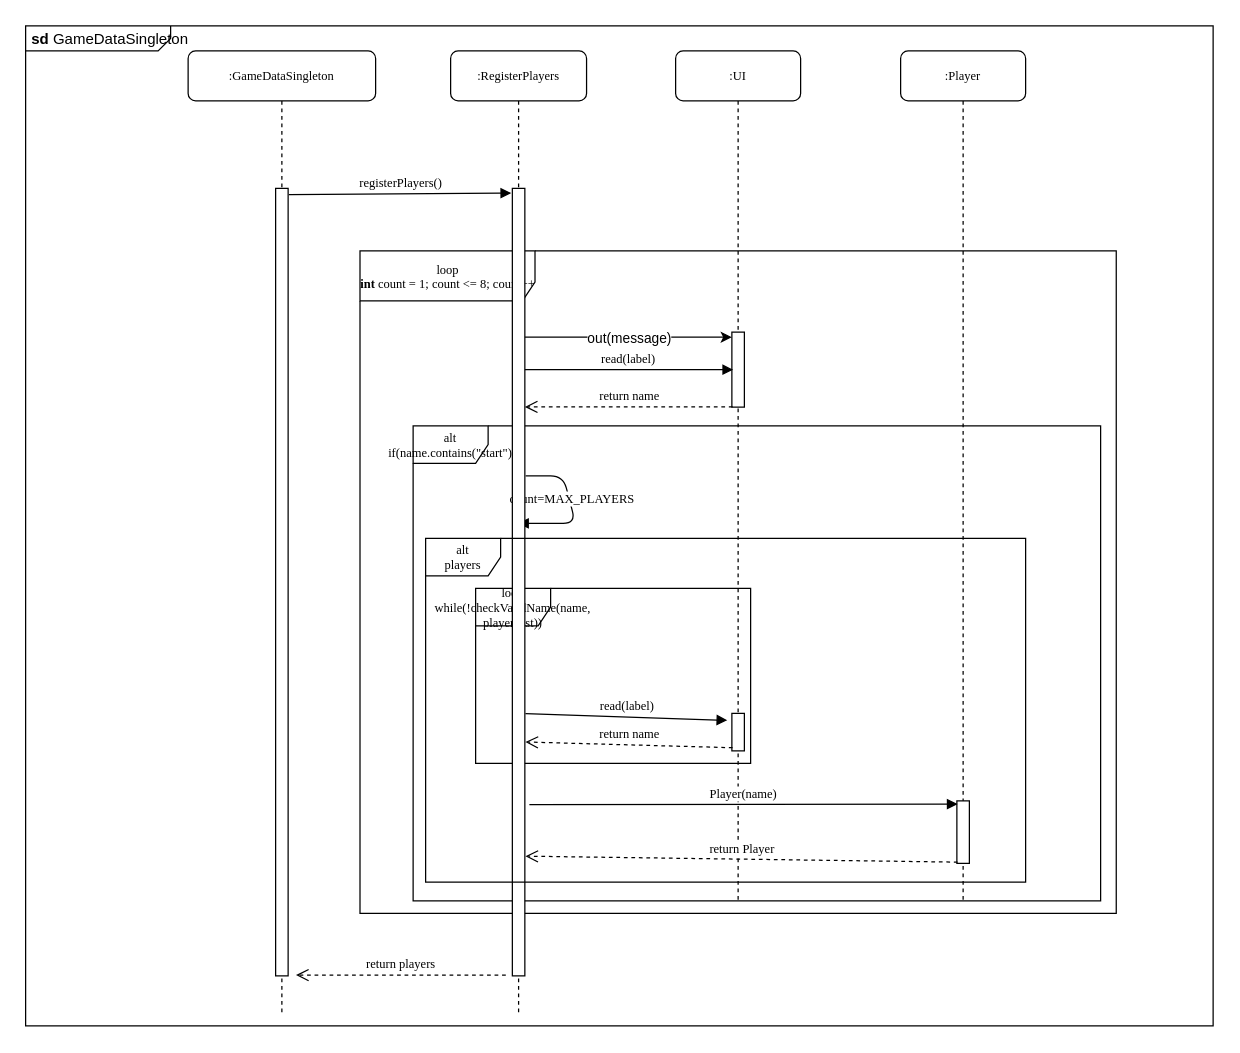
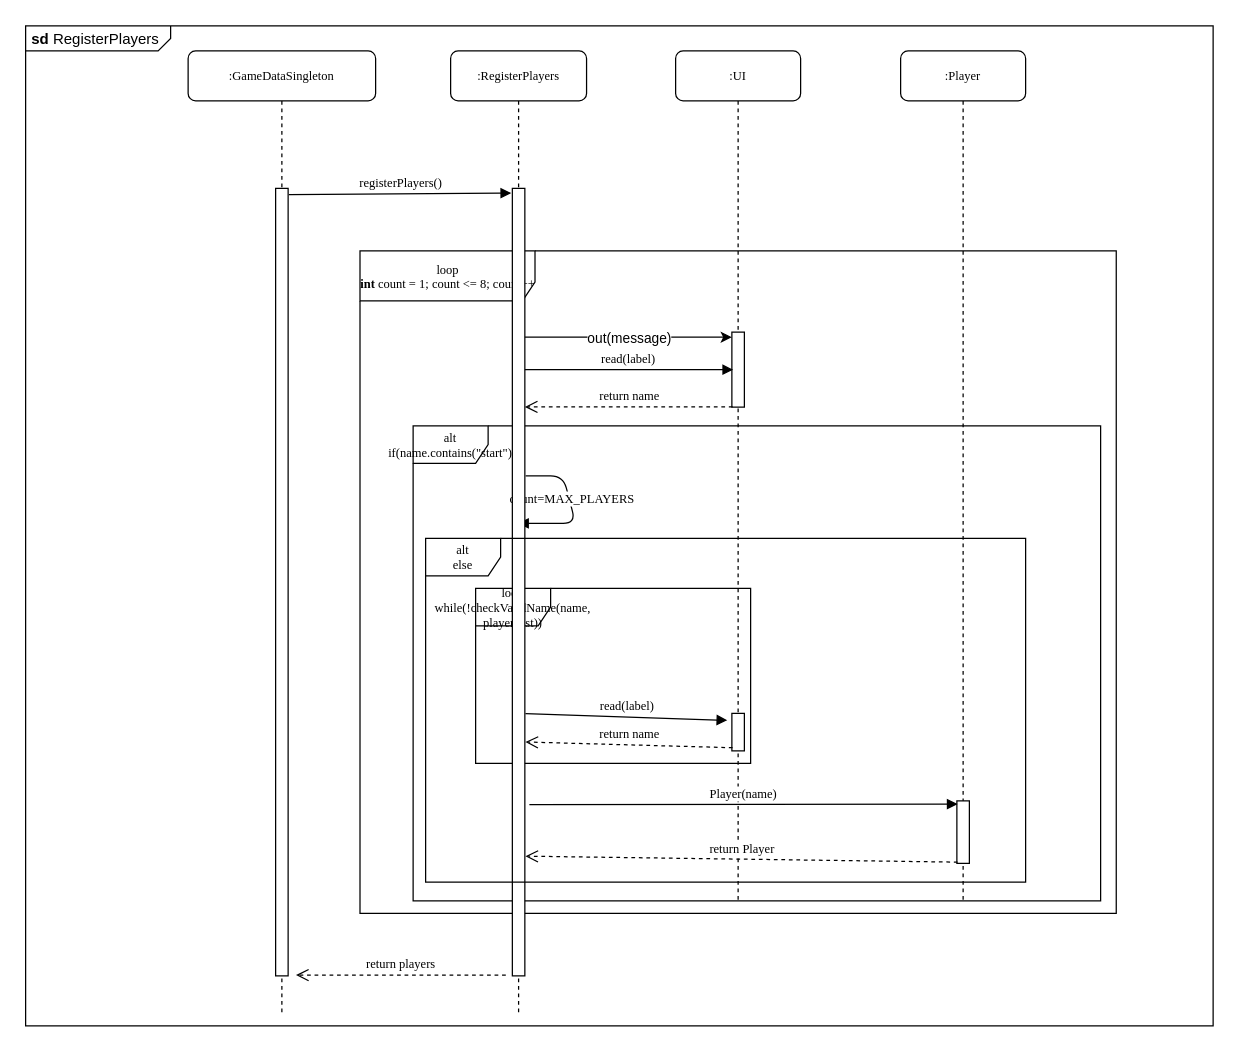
node "sd GameDataSingleton": label "sd GameDataSingleton" -> "sd RegisterPlayers"
node "alt players": label "alt players" -> "alt else"
